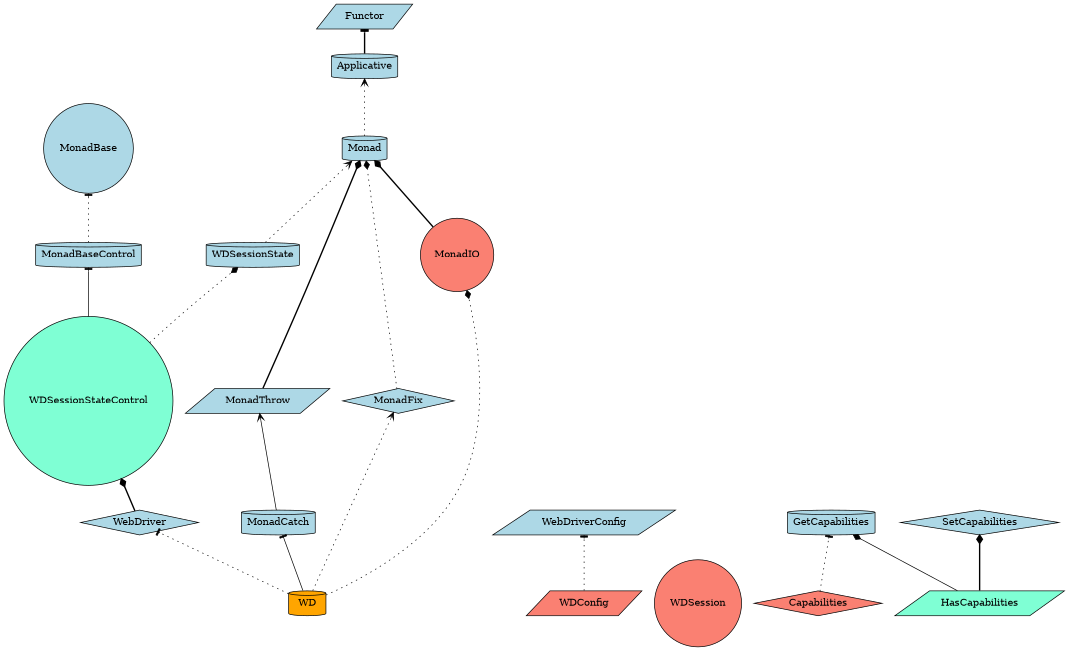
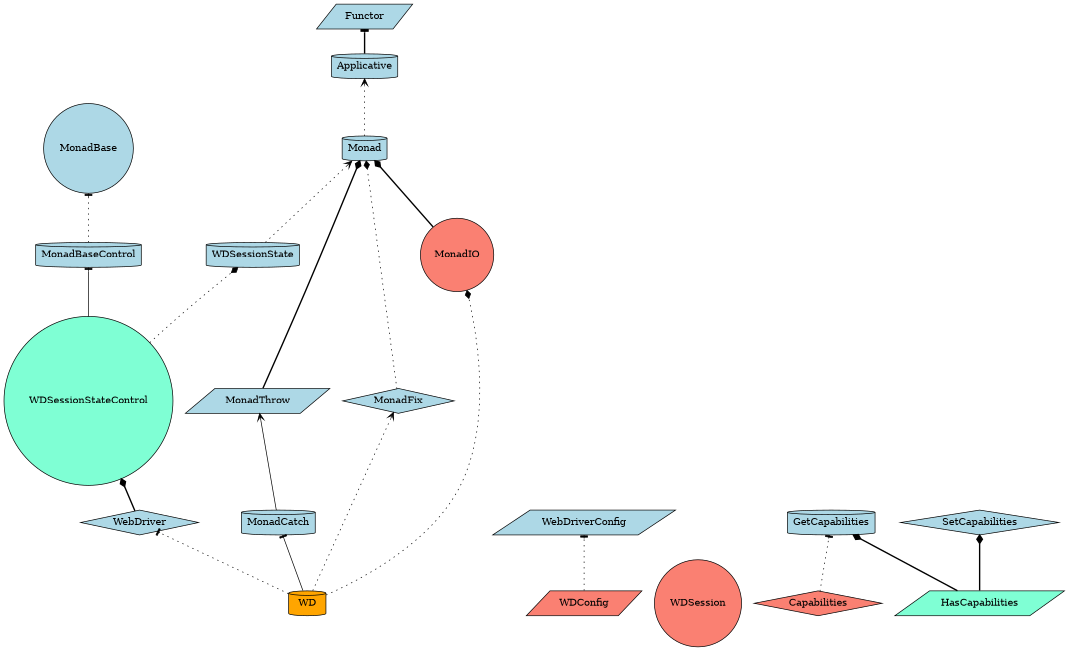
edge "HasCapabilities" -> "GetCapabilities": style solid -> bold
